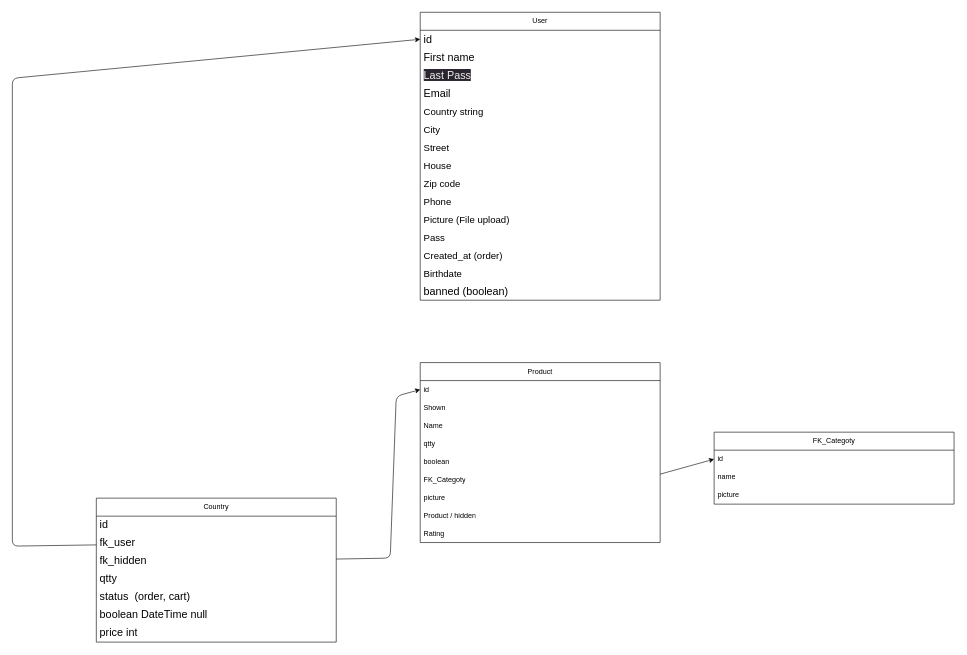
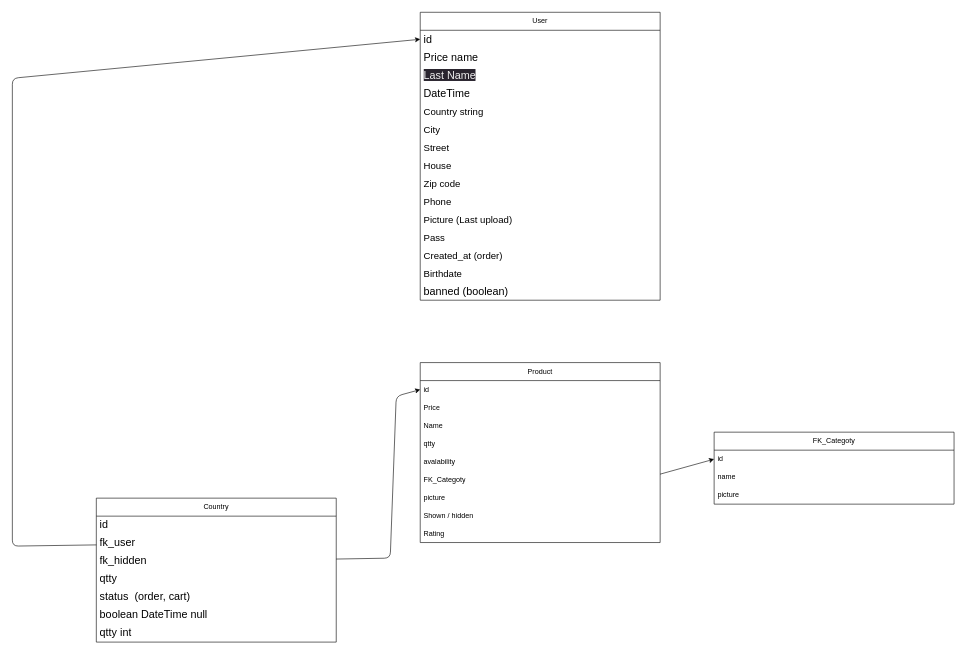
node "First name": label "First name" -> "Price name"
node "Last Pass": label "Last Pass" -> "Last Name"
node "Email": label "Email" -> "DateTime"
node "Picture (File upload)": label "Picture (File upload)" -> "Picture (Last upload)"
node "Shown": label "Shown" -> "Price"
node "boolean": label "boolean" -> "avalability"
node "Product / hidden": label "Product / hidden" -> "Shown / hidden"
node "price int": label "price int" -> "qtty int"
